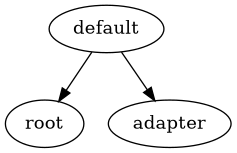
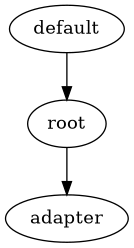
edge "default" -> "adapter": now "root" -> "adapter"
